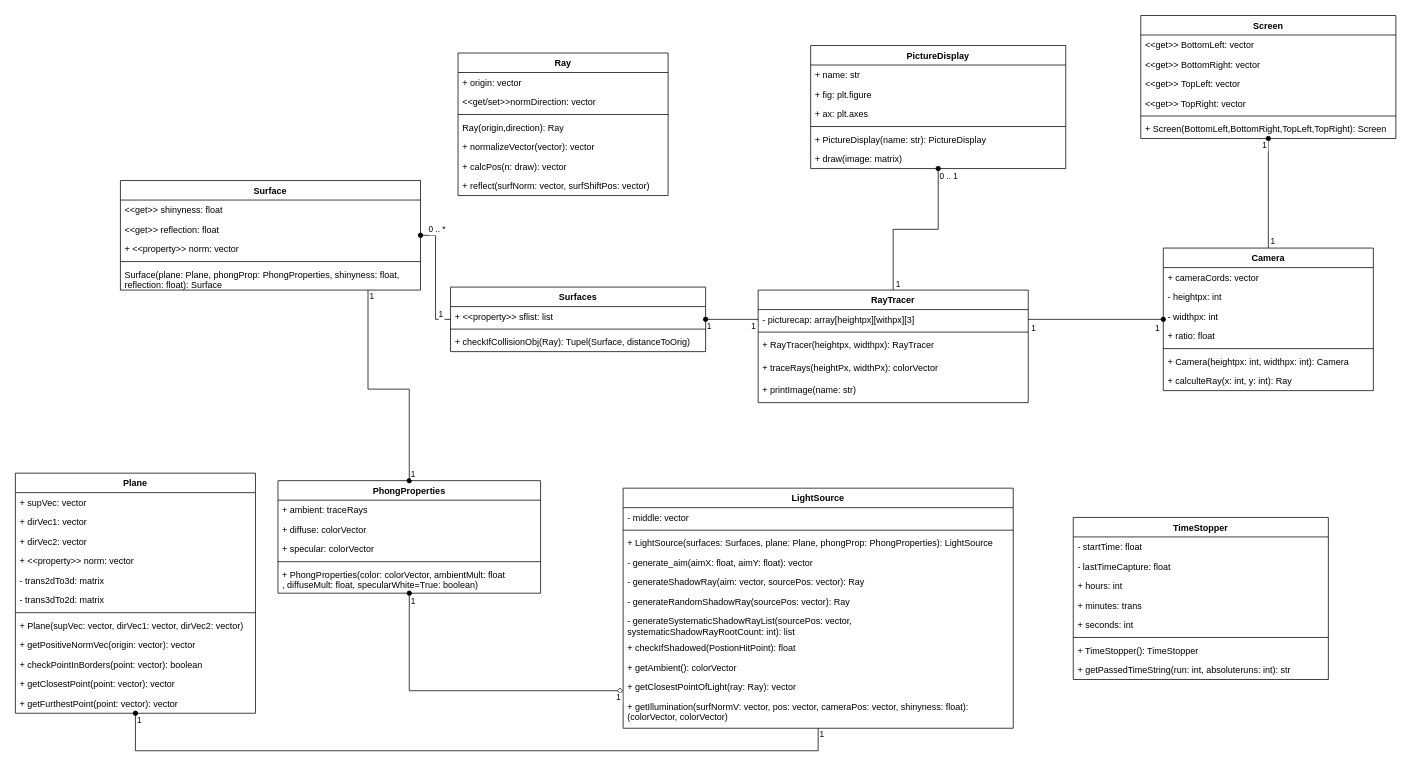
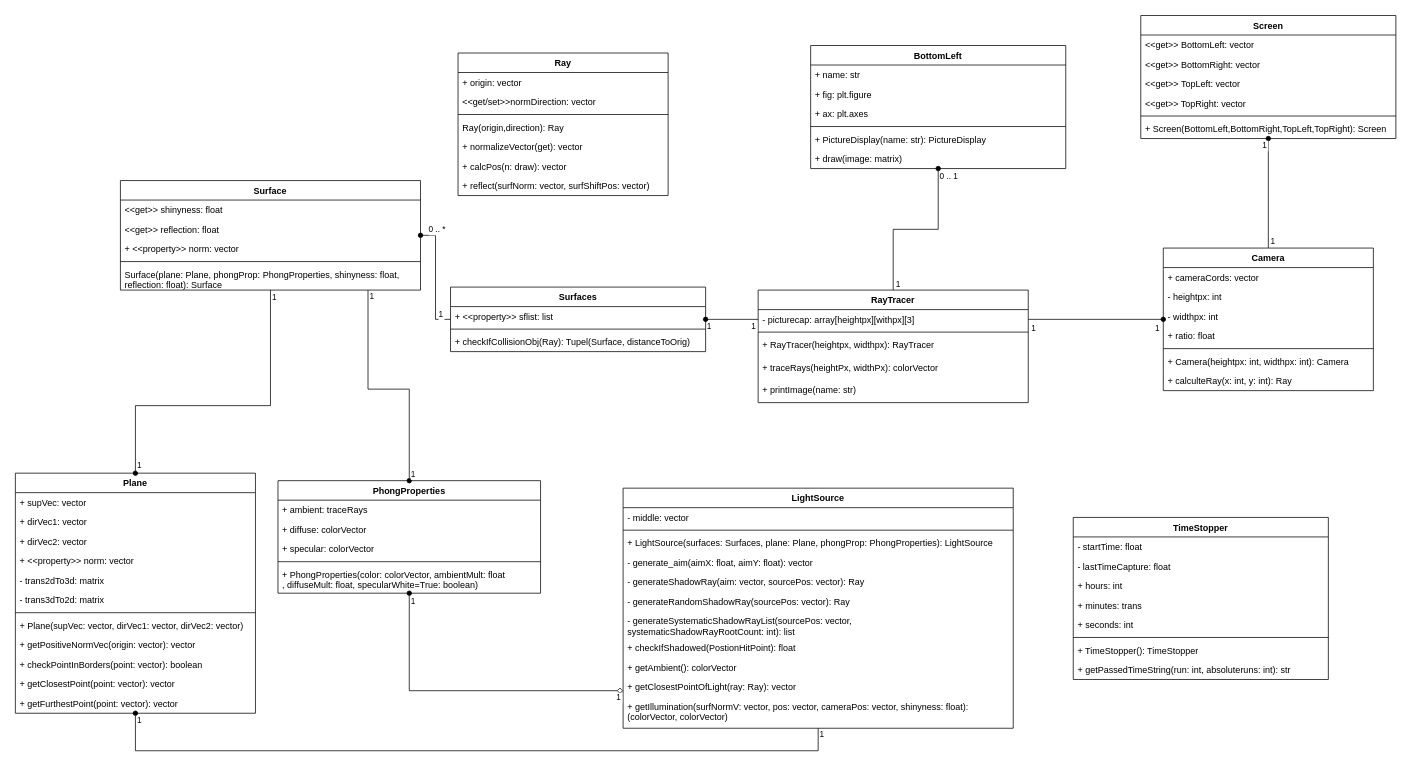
node "PictureDisplay": label "PictureDisplay" -> "BottomLeft"
node "+ normalizeVector(vector): vector": label "+ normalizeVector(vector): vector" -> "+ normalizeVector(get): vector"
edge "Surface" -> "Plane": added, labels "1", "1"
